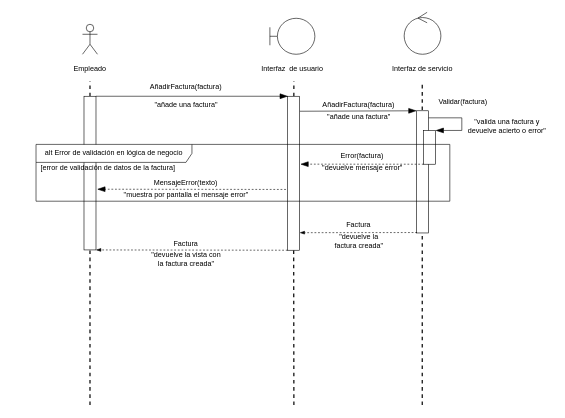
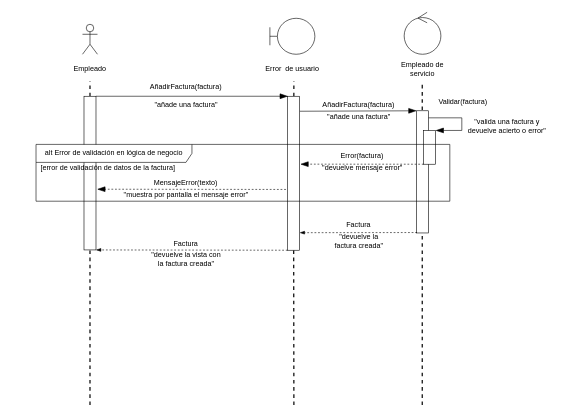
node "Interfaz de usuario": label "Interfaz de usuario" -> "Error de usuario"
node "Interfaz de servicio": label "Interfaz de servicio" -> "Empleado de servicio"
